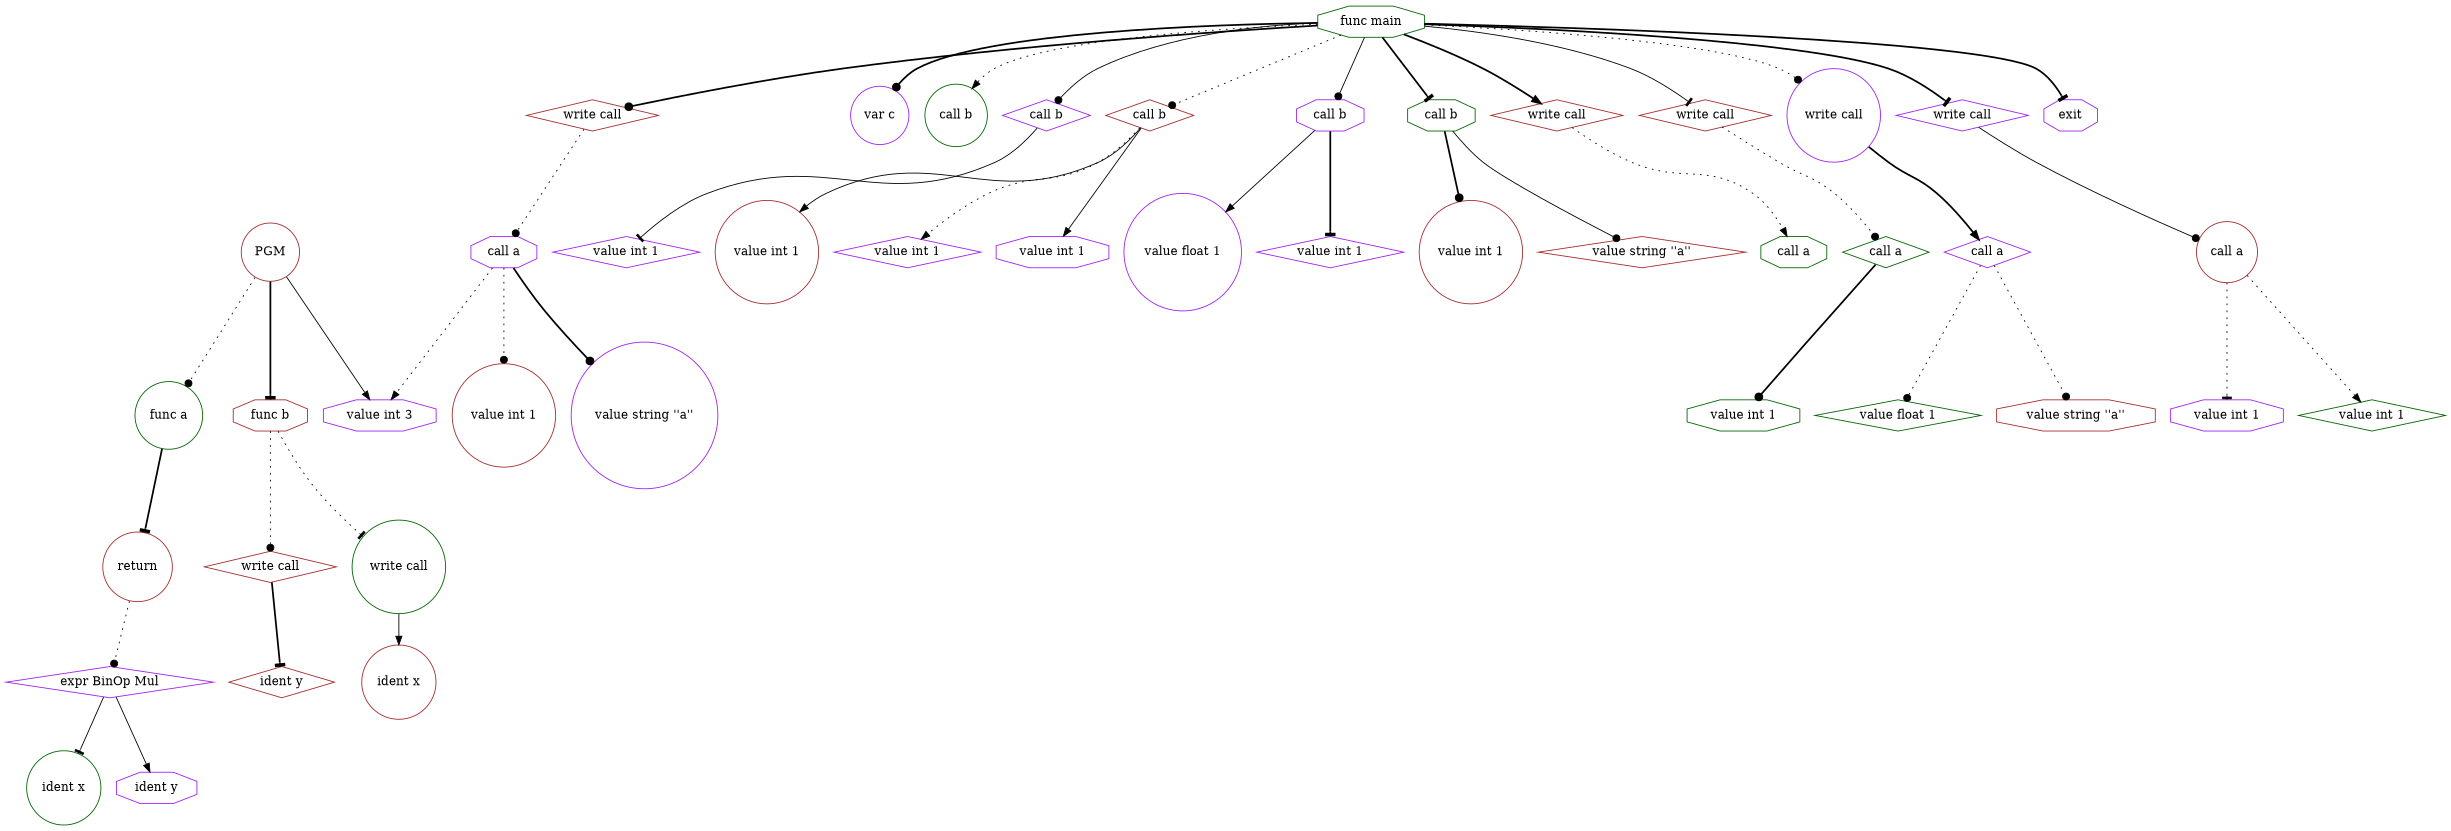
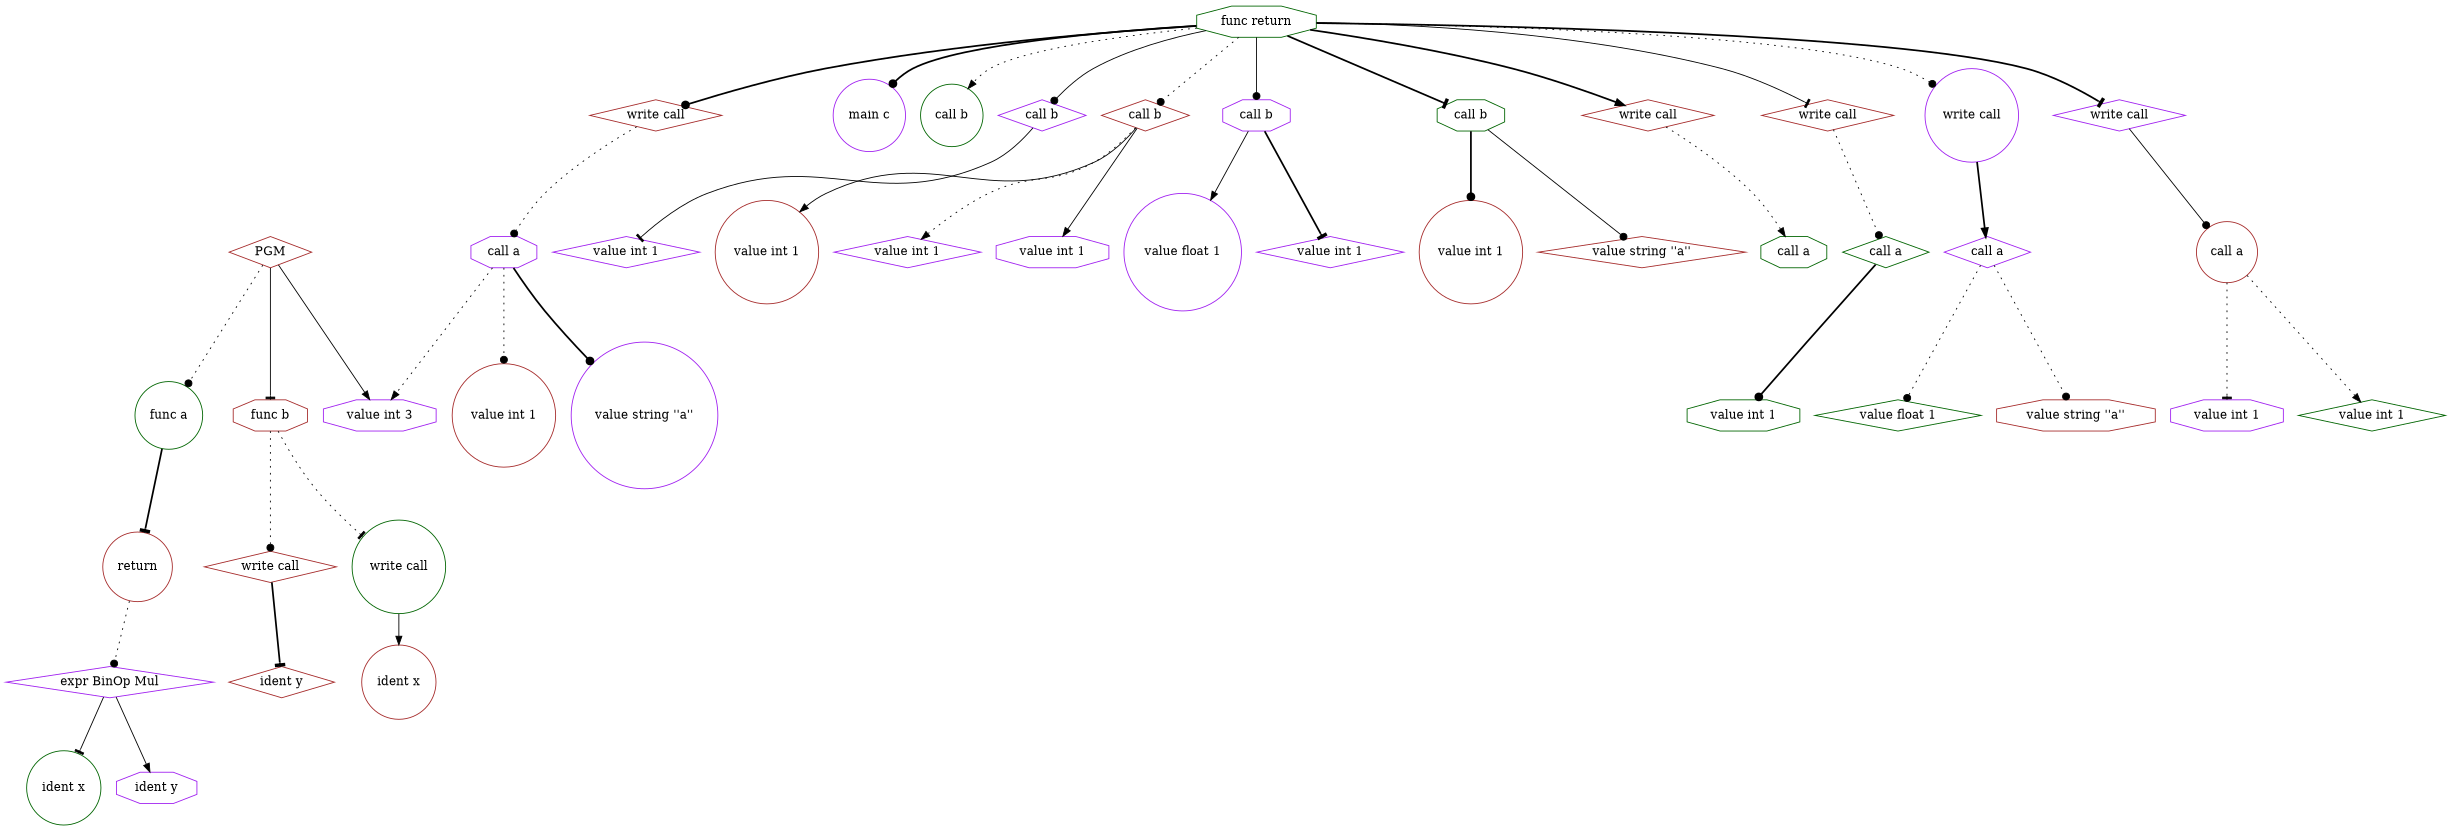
node "func main": label "func main" -> "func return"
node "var c": label "var c" -> "main c"
node "exit": removed
node "PGM": shape circle -> diamond
edge "PGM" -> "func b": style bold -> solid
